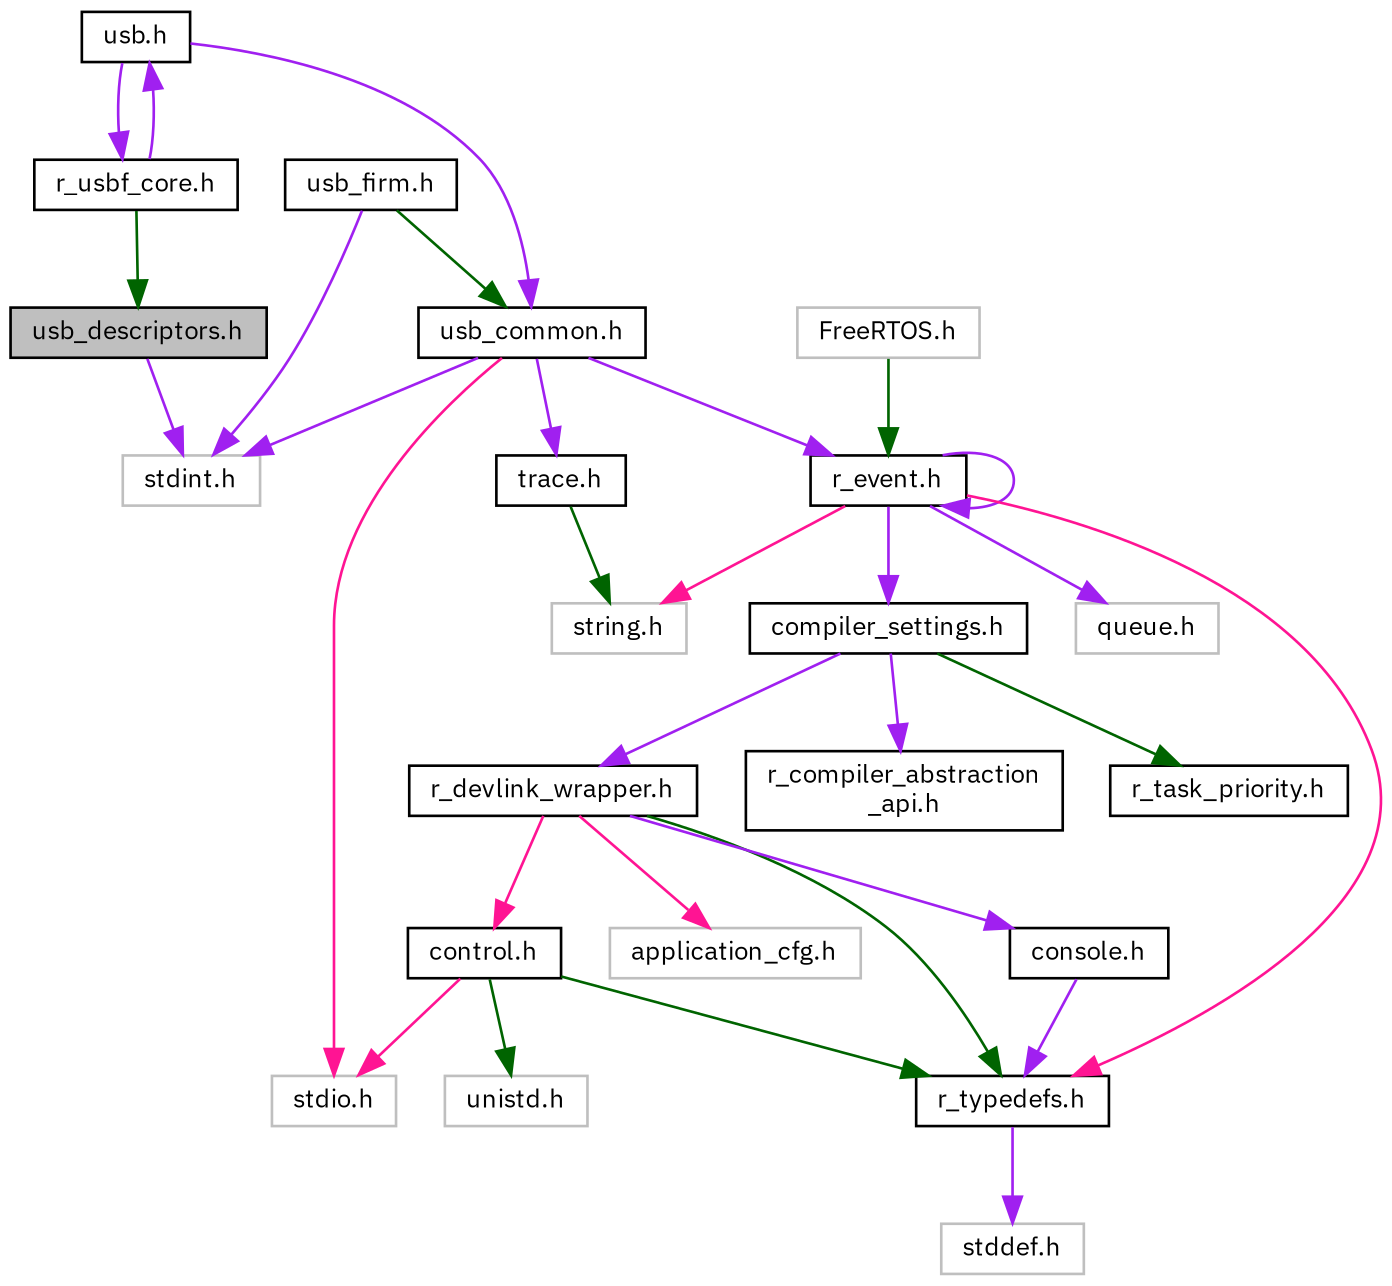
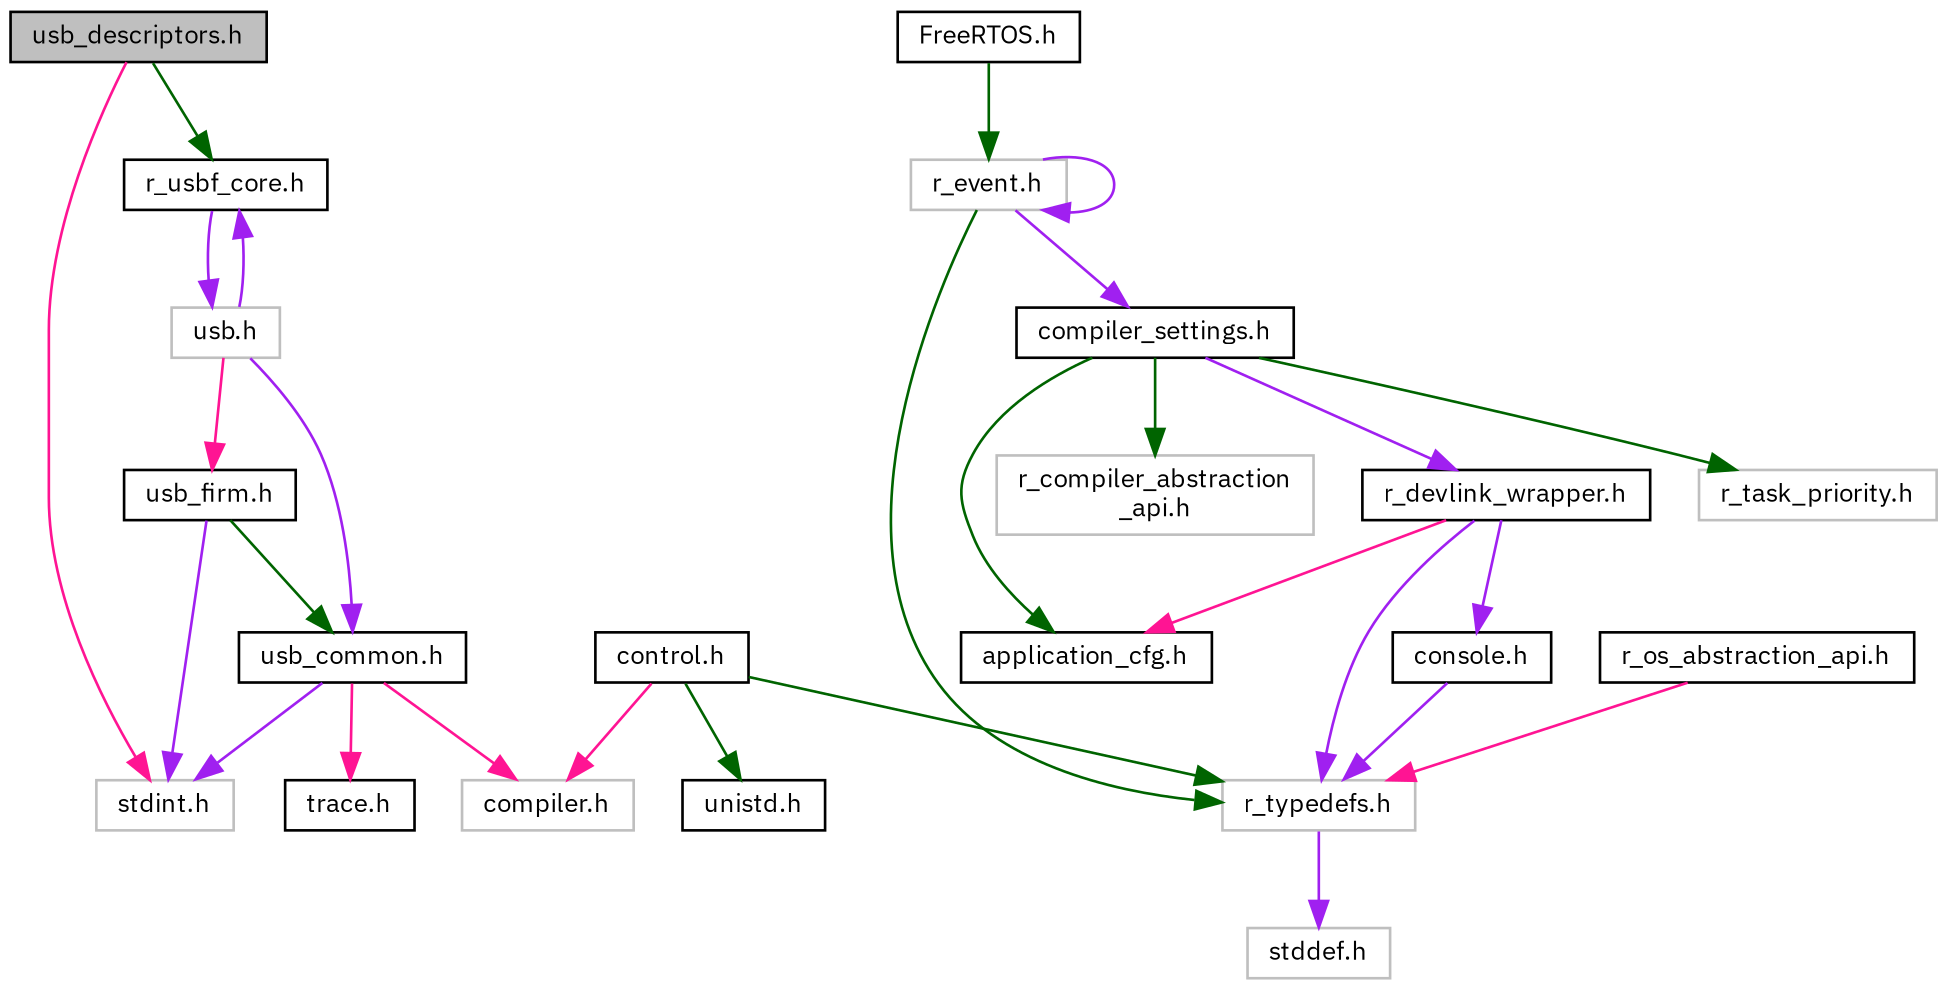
node "usb.h": color black -> grey75
edge "r_usbf_core.h" -> "usb_descriptors.h": reversed
node "FreeRTOS.h": color grey75 -> black
edge "usb_descriptors.h" -> "stdint.h": color purple -> deeppink
edge "usb_common.h" -> "trace.h": color purple -> deeppink
edge "usb.h" -> "usb_firm.h": added
edge "usb_common.h" -> "r_event.h": removed
edge "compiler_settings.h" -> "application_cfg.h": added
node "r_event.h": color black -> grey75
node "string.h": removed
node "queue.h": removed
node "r_os_abstraction_api.h": added
edge "compiler_settings.h" -> "r_compiler_abstraction _api.h": color purple -> darkgreen
edge "r_event.h" -> "r_typedefs.h": color deeppink -> darkgreen
node "r_compiler_abstraction _api.h": color black -> grey75
node "r_task_priority.h": color black -> grey75
edge "r_devlink_wrapper.h" -> "control.h": removed
edge "r_devlink_wrapper.h" -> "r_typedefs.h": color darkgreen -> purple
node "application_cfg.h": color grey75 -> black
node "stdio.h": label "stdio.h" -> "compiler.h"
node "unistd.h": color grey75 -> black
node "r_typedefs.h": color black -> grey75
